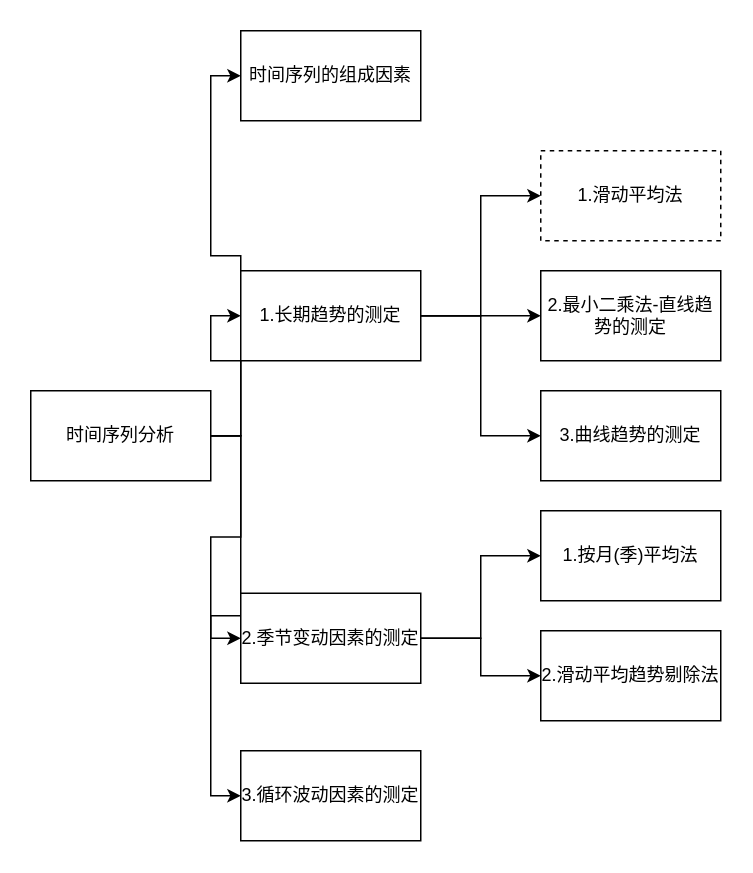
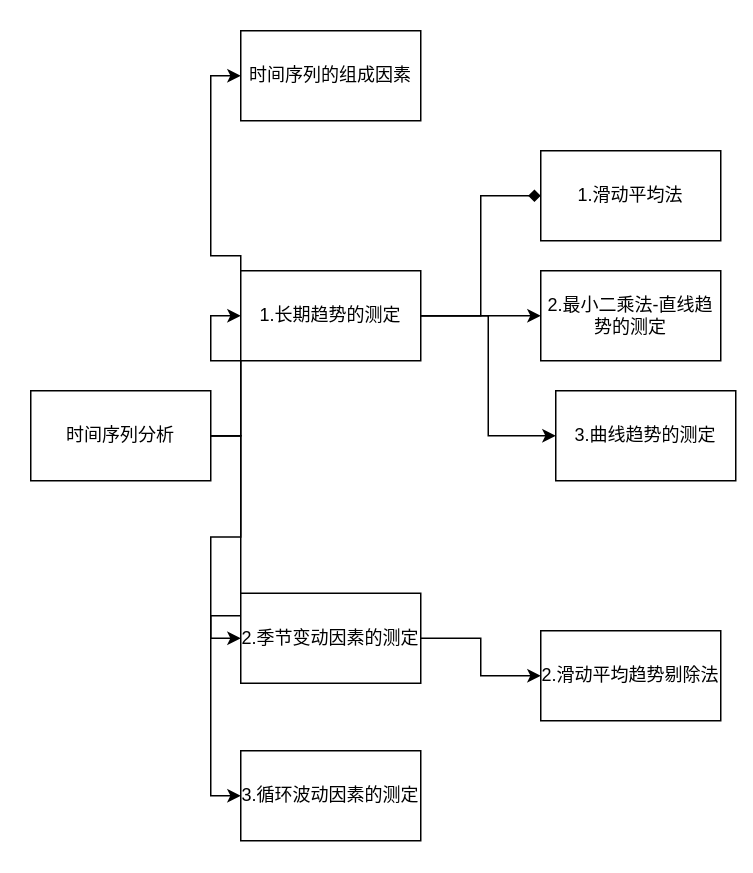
edge "1.长期趋势的测定" -> "1.滑动平均法": arrowhead classic -> diamond
node "1.滑动平均法": style dashed -> solid
node "3.曲线趋势的测定": moved (631, 436) -> (646, 436)
node "1.按月(季)平均法": removed
edge "2.季节变动因素的测定" -> "1.按月(季)平均法": removed
